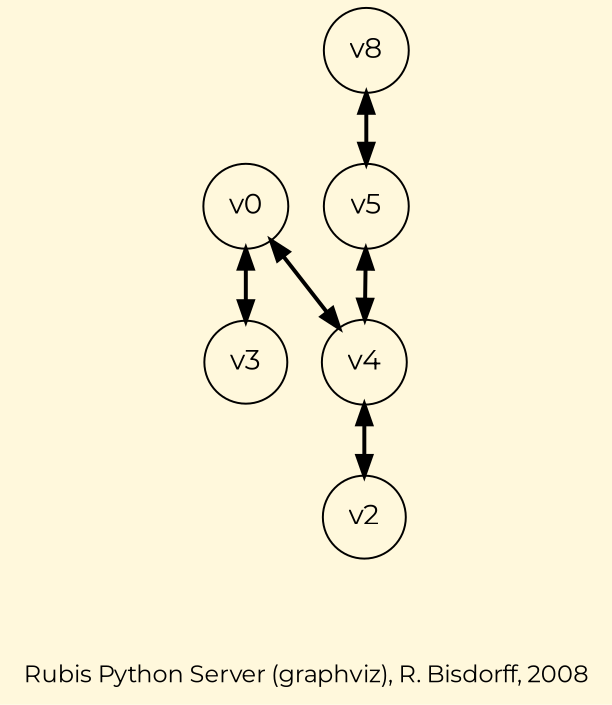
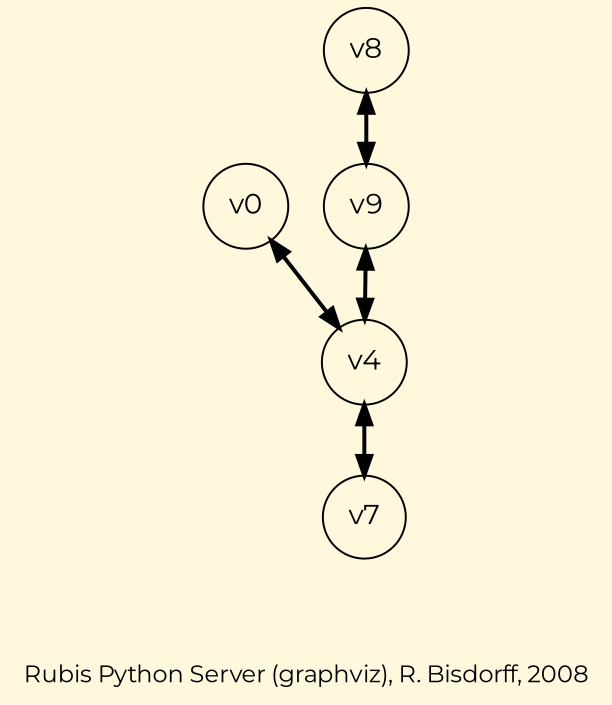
node "v5": label "v5" -> "v9"
node "v3": removed
node "v2": label "v2" -> "v7"
